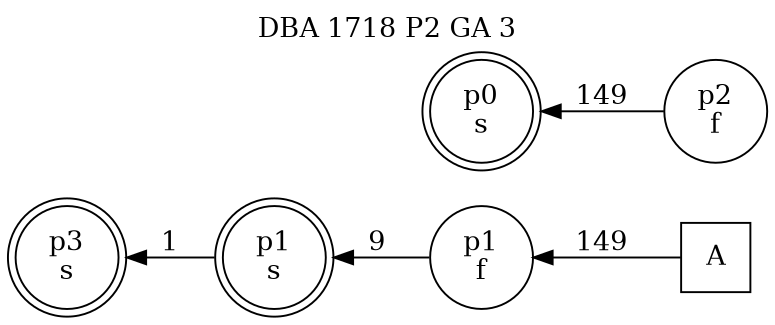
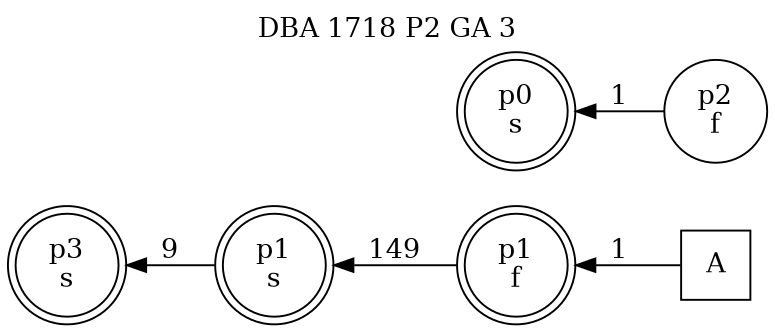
edge "p2 f" -> "p0 s": label "149" -> "1"
edge "p1 s" -> "p3 s": label "1" -> "9"
edge "p1 f" -> "p1 s": label "9" -> "149"
edge "A" -> "p1 f": label "149" -> "1"
node "p1 f": shape circle -> doublecircle
